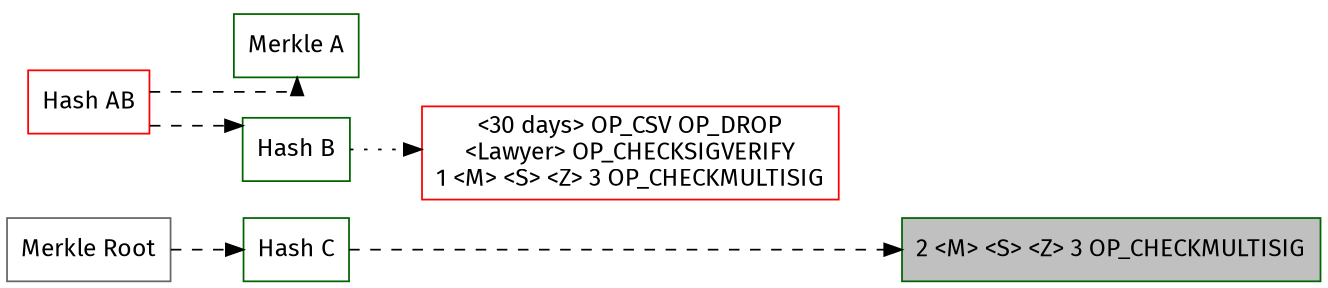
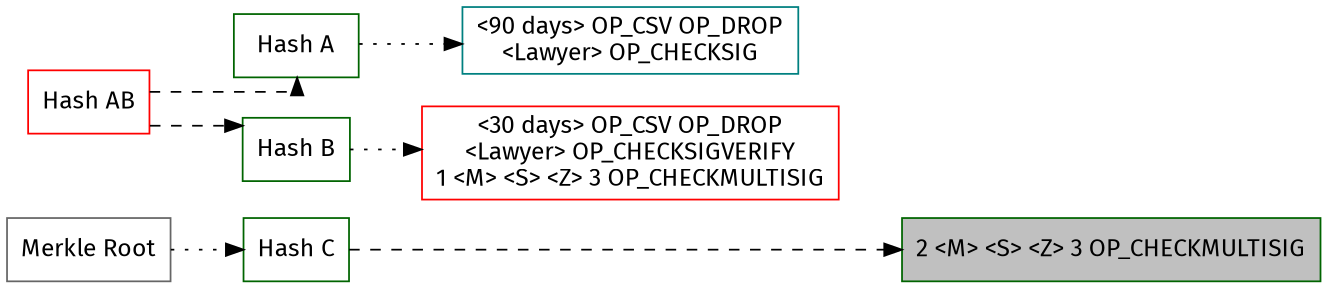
node "<90 days> OP_CSV OP_DROP <Lawyer> OP_CHECKSIG": added
node "Merkle A": label "Merkle A" -> "Hash A"
edge "Merkle Root" -> "Hash C": style dashed -> dotted
